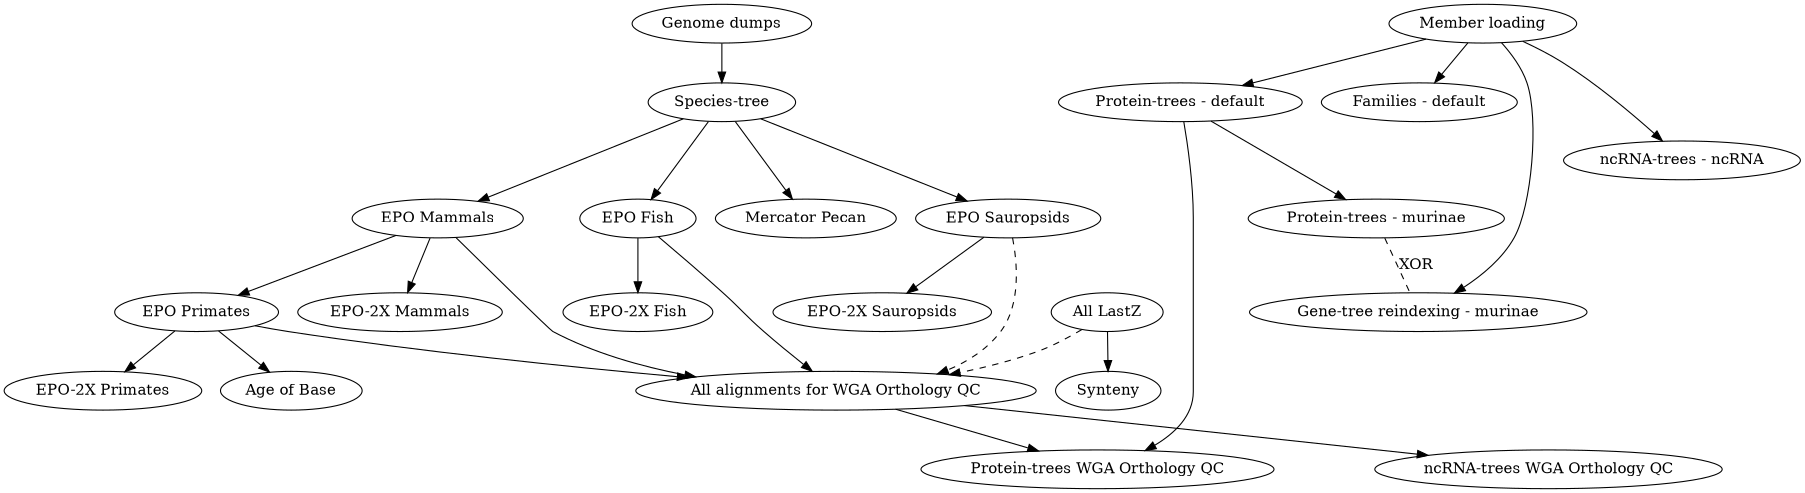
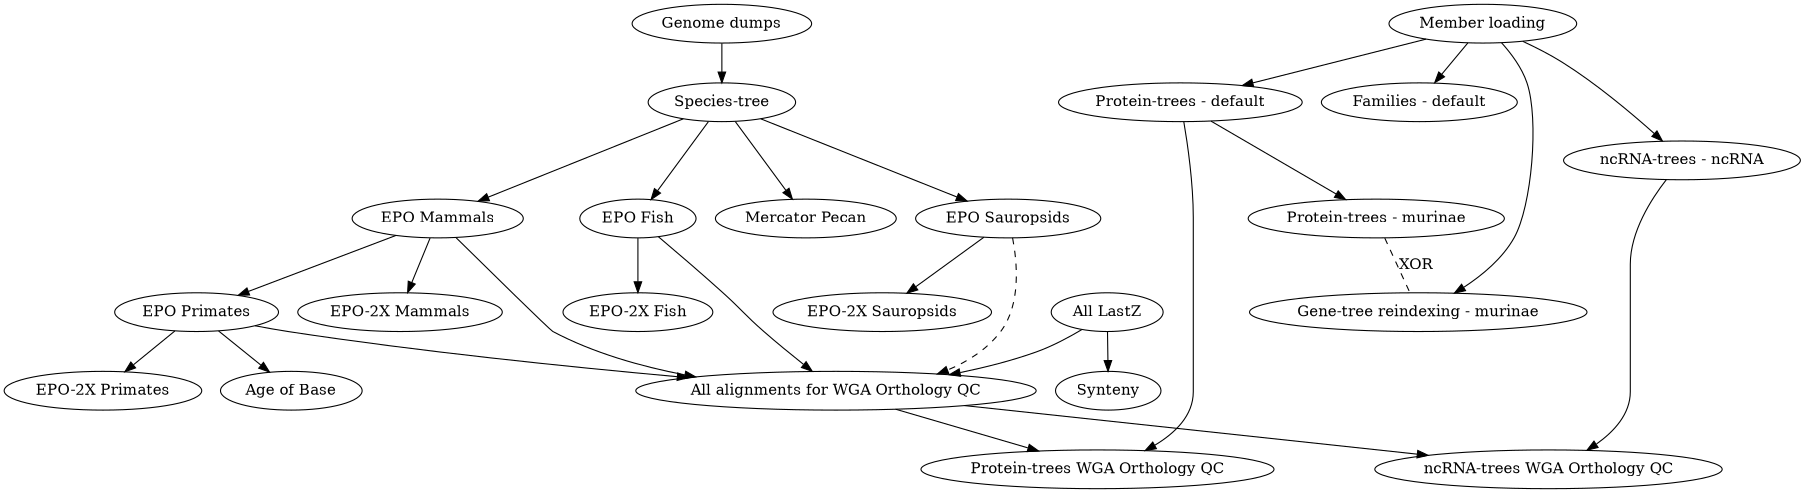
edge "ncRNA-trees - ncRNA" -> "ncRNA-trees WGA Orthology QC": added
edge "All LastZ" -> "All alignments for WGA Orthology QC": style dashed -> solid
